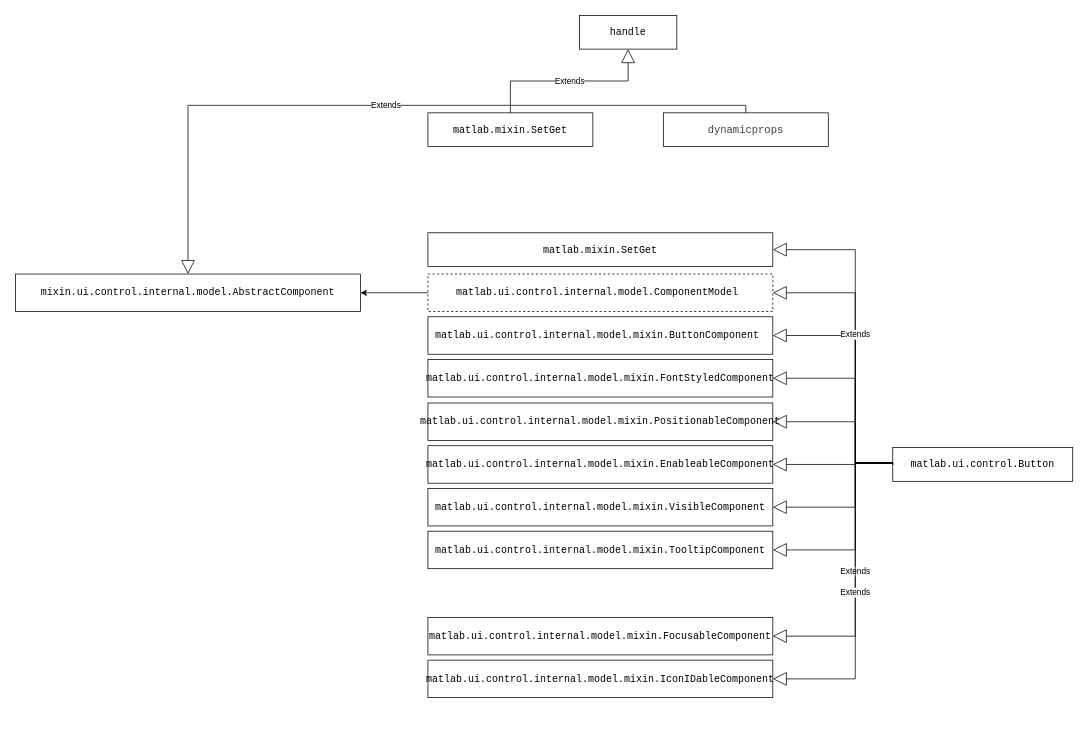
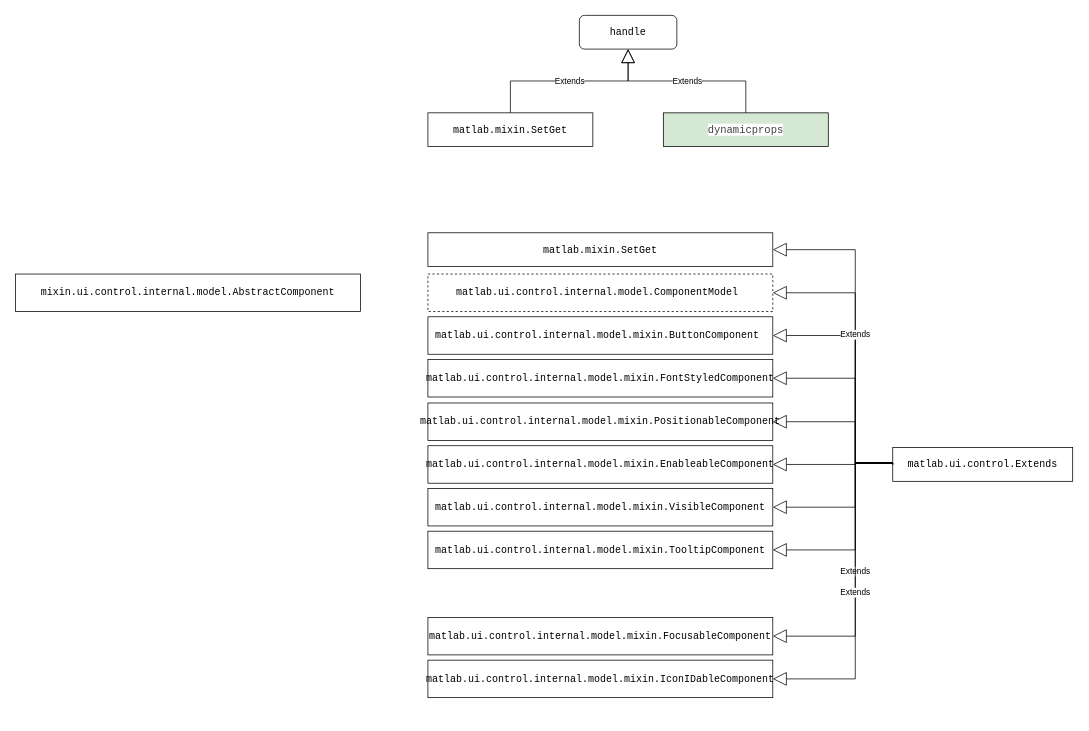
node "handle": shape rectangle -> rounded rectangle
edge "dynamicprops" -> "mixin.ui.control.internal.model.AbstractComponent": now "dynamicprops" -> "handle"
node "dynamicprops": fillcolor #ffffff -> #d5e8d4
edge "matlab.ui.control.internal.model.ComponentModel" -> "mixin.ui.control.internal.model.AbstractComponent": removed
node "matlab.ui.control.Button": label "matlab.ui.control.Button" -> "matlab.ui.control.Extends"
